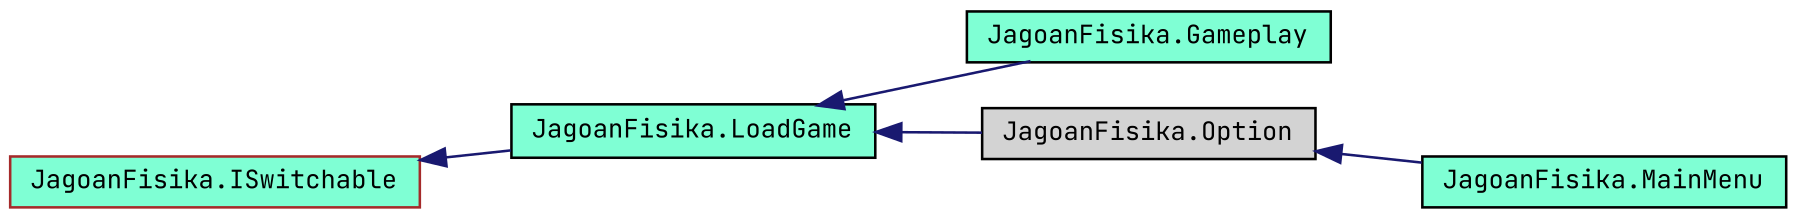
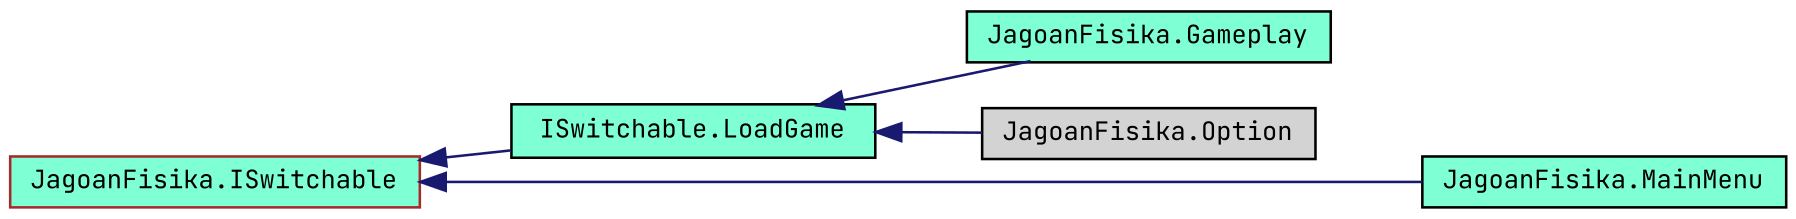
node "JagoanFisika.LoadGame": label "JagoanFisika.LoadGame" -> "ISwitchable.LoadGame"
edge "JagoanFisika.MainMenu" -> "JagoanFisika.Option": now "JagoanFisika.MainMenu" -> "JagoanFisika.ISwitchable"
